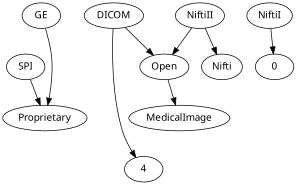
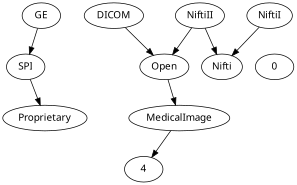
edge "NiftiI" -> "0": now "NiftiI" -> "Nifti"
edge "GE" -> "Proprietary": now "GE" -> "SPI"
edge "DICOM" -> "4": now "MedicalImage" -> "4"
